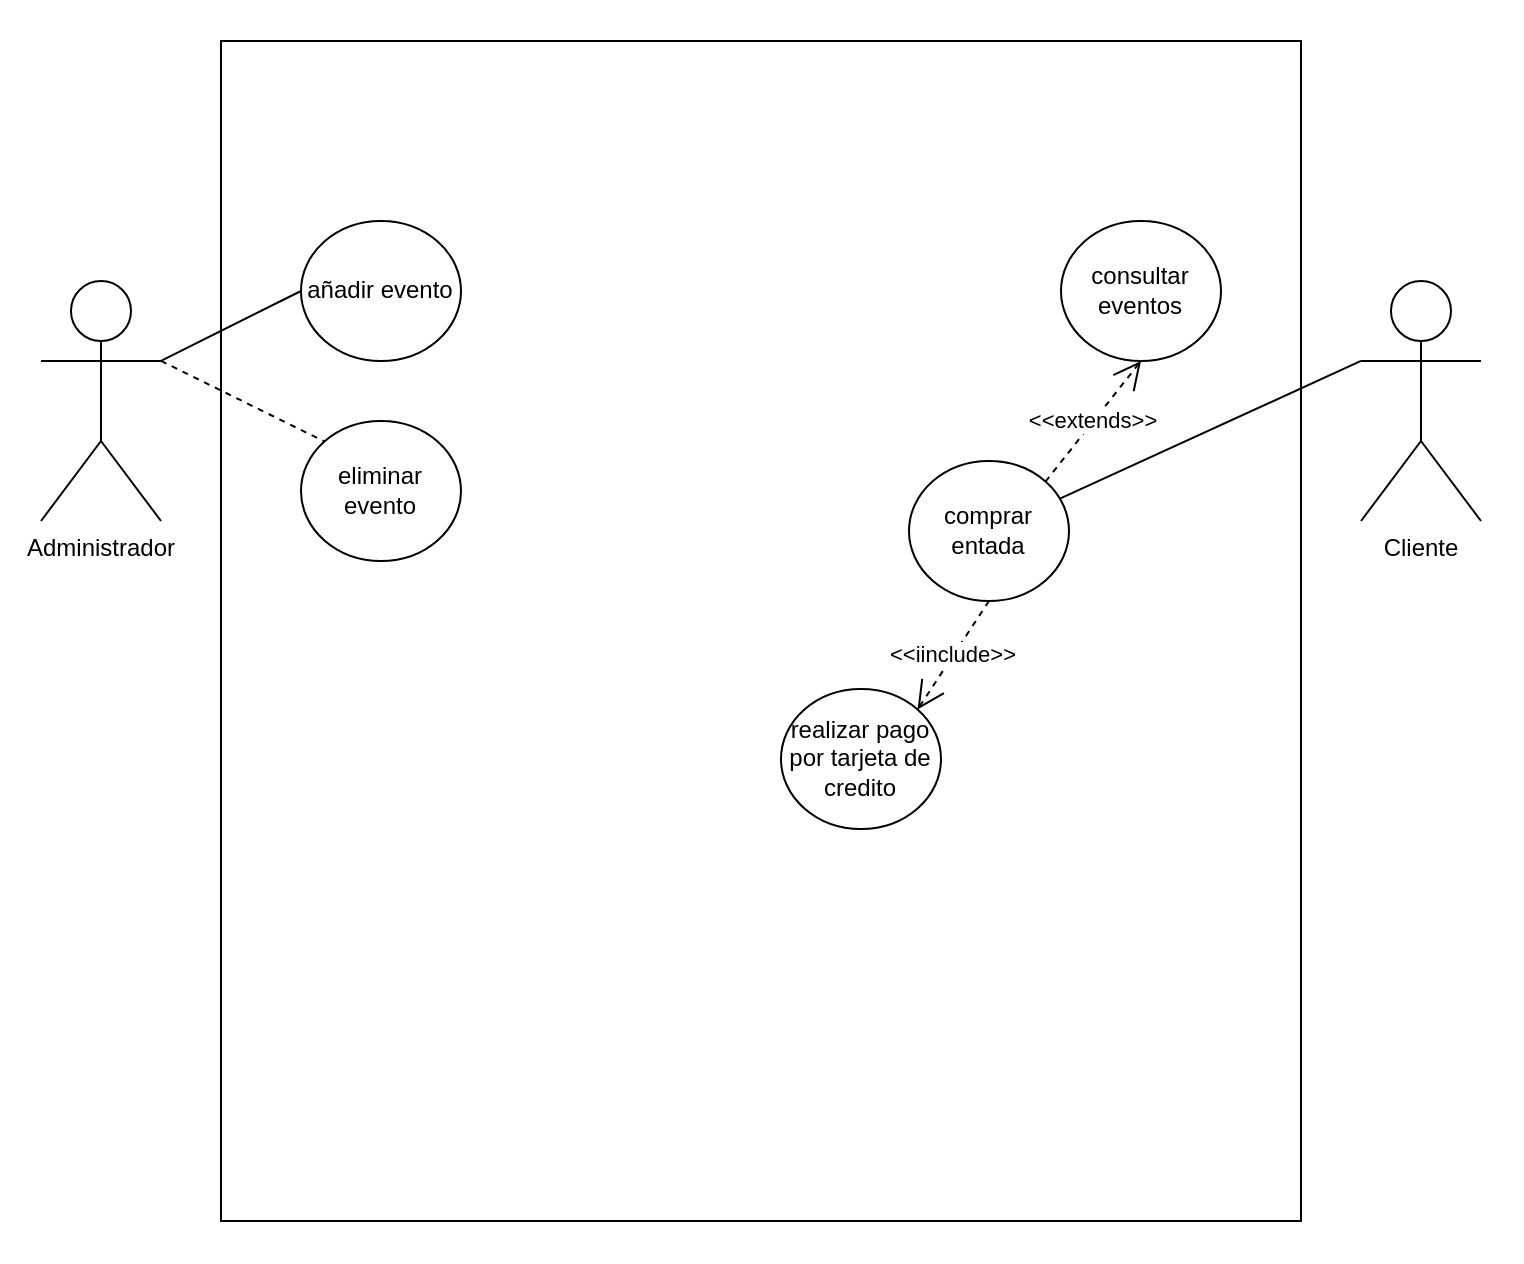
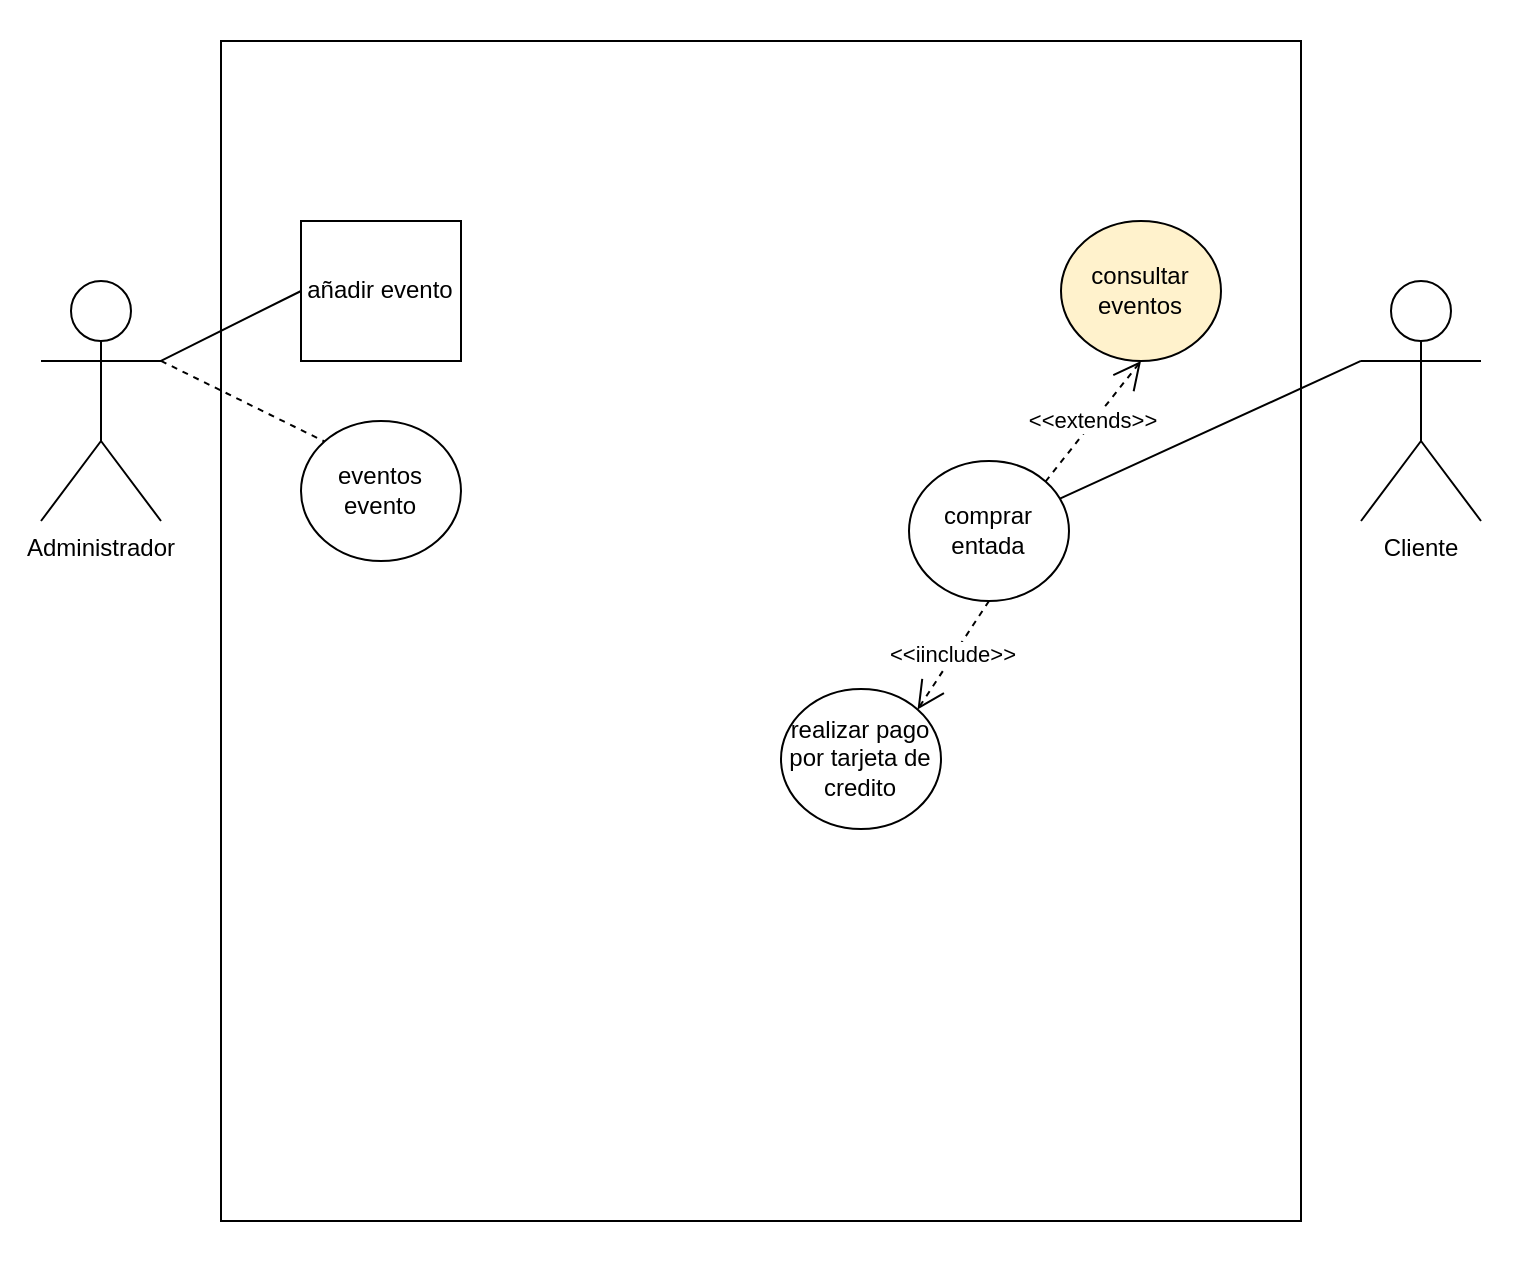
node "añadir evento": shape ellipse -> rectangle
node "consultar eventos": fillcolor #ffffff -> #fff2cc
node "eliminar evento": label "eliminar evento" -> "eventos evento"
